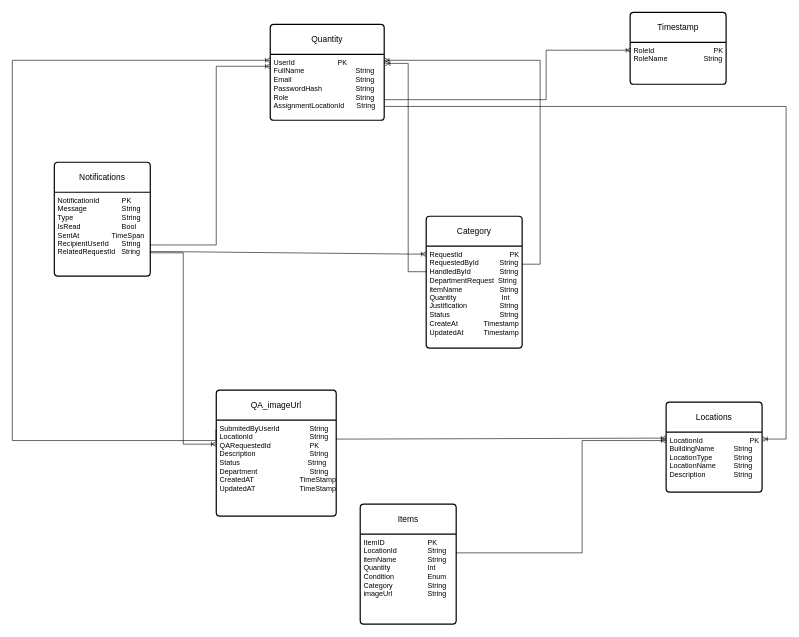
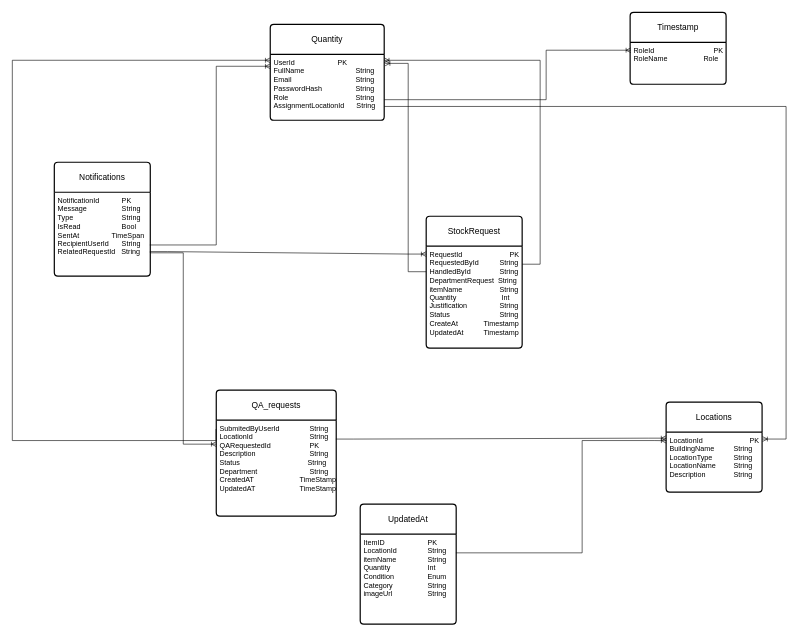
node "RoleId PK RoleName String": label "RoleId PK RoleName String" -> "RoleId PK RoleName Role"
node "Category": label "Category" -> "StockRequest"
node "QA_imageUrl": label "QA_imageUrl" -> "QA_requests"
node "Items": label "Items" -> "UpdatedAt"
